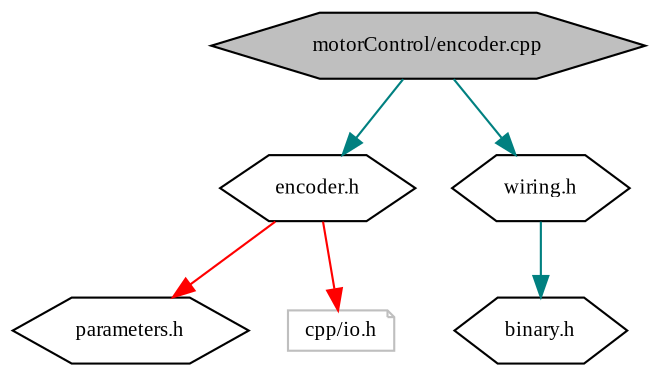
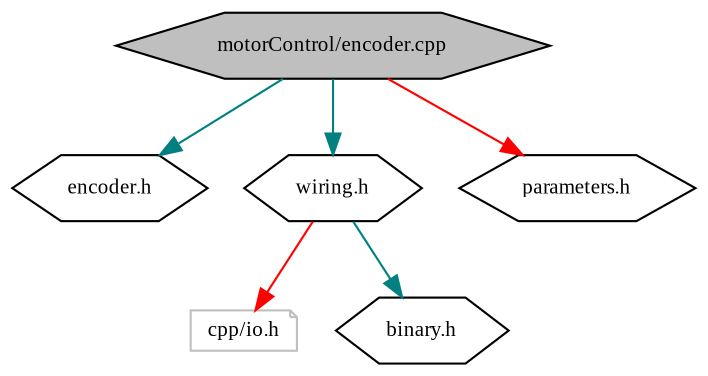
edge "encoder.h" -> "parameters.h": now "motorControl/encoder.cpp" -> "parameters.h"
edge "encoder.h" -> "cpp/io.h": now "wiring.h" -> "cpp/io.h"
